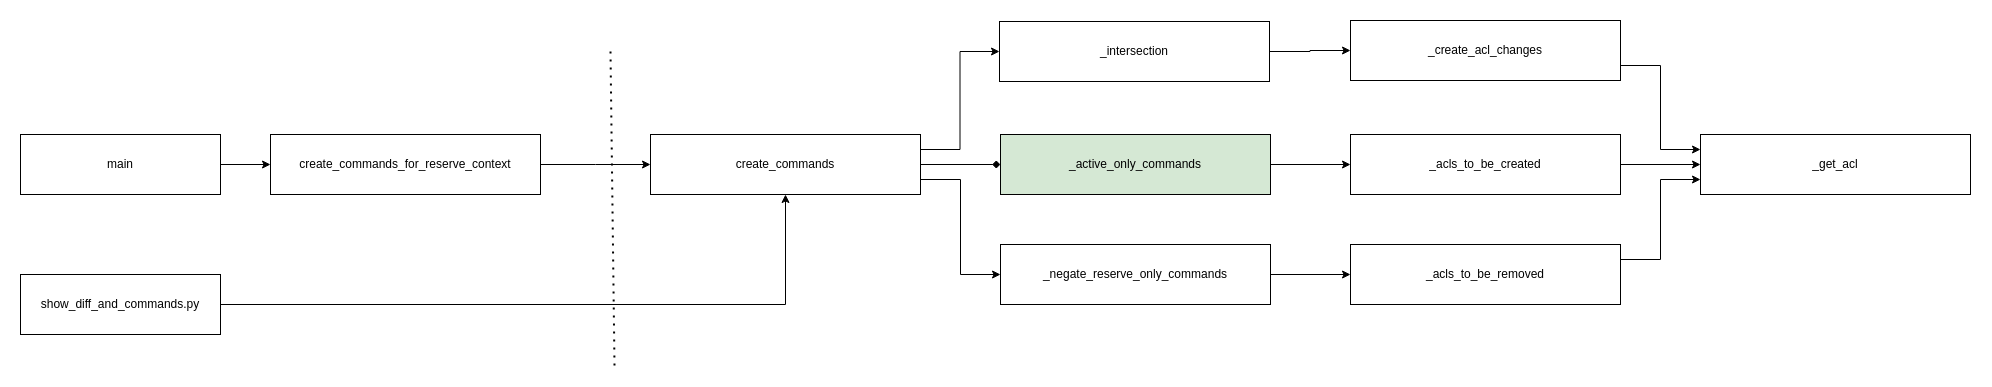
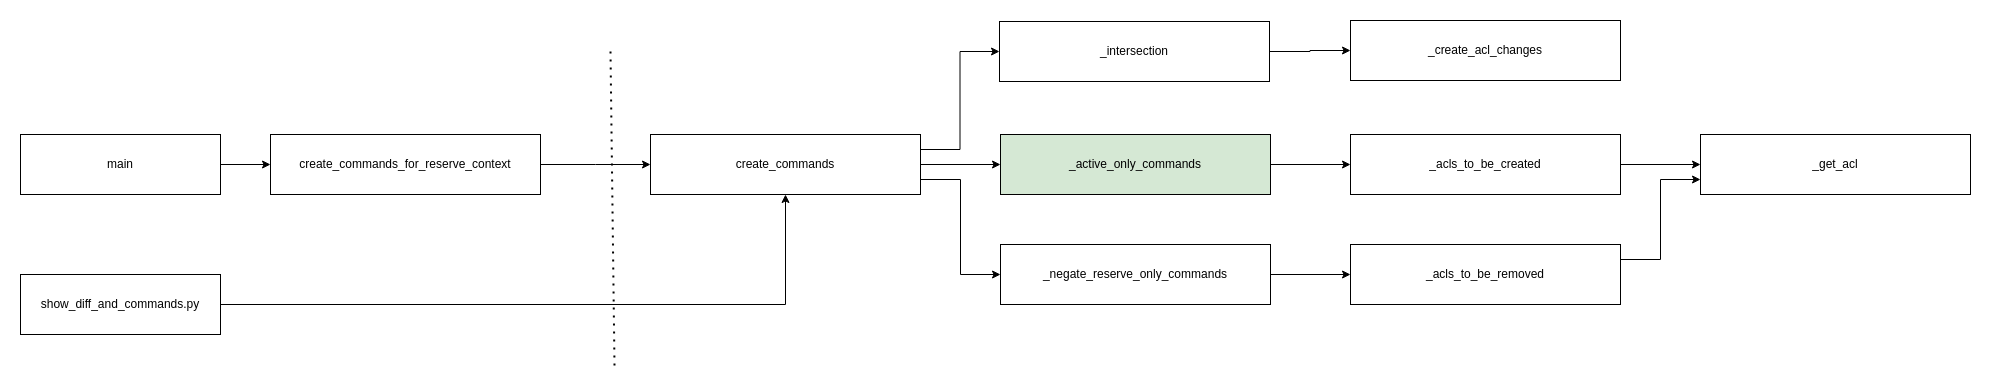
edge "_create_acl_changes" -> "_get_acl": removed
edge "create_commands" -> "_active_only_commands": arrowhead diamond -> classic
